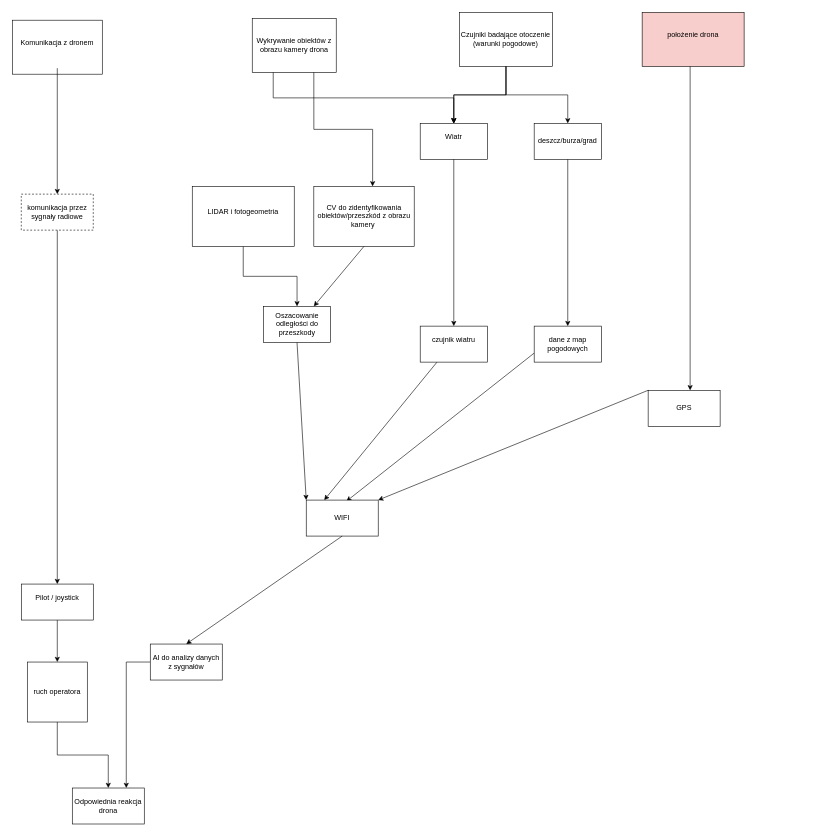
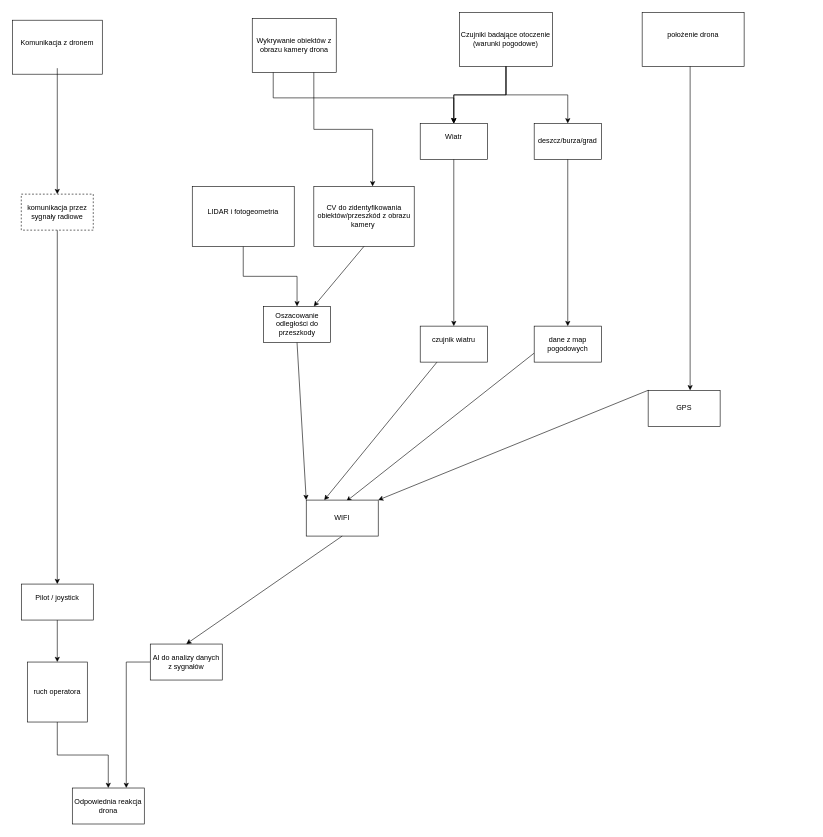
node "położenie drona": fillcolor #f8cecc -> #ffffff
